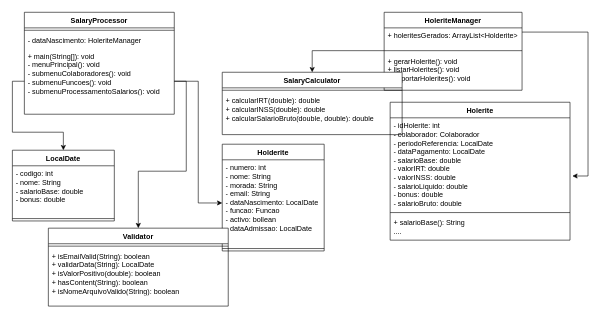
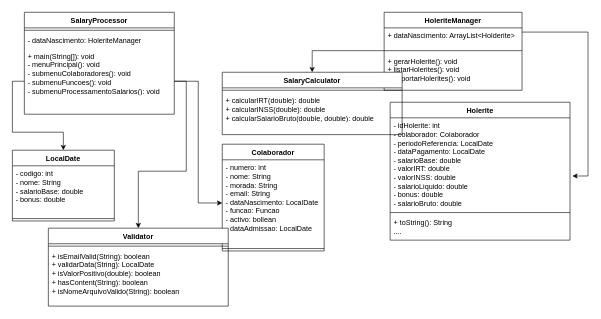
node "+ holeritesGerados: ArrayList<Holderite>": label "+ holeritesGerados: ArrayList<Holderite>" -> "+ dataNascimento: ArrayList<Holderite>"
node "Holderite": label "Holderite" -> "Colaborador"
node "+ salarioBase(): String ....": label "+ salarioBase(): String ...." -> "+ toString(): String ...."
